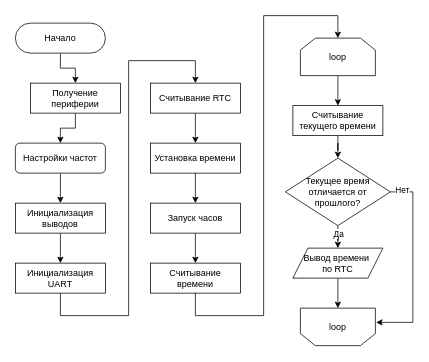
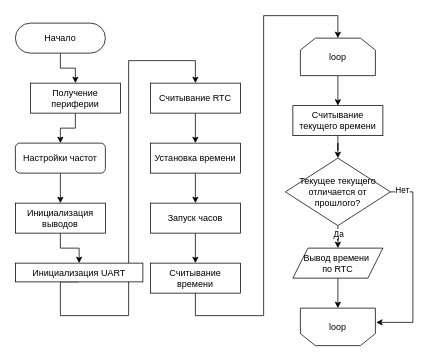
node "Текущее время отличается от прошлого?": label "Текущее время отличается от прошлого?" -> "Текущее текущего отличается от прошлого?"
node "Инициализация UART": size 90x30 -> 128x19
